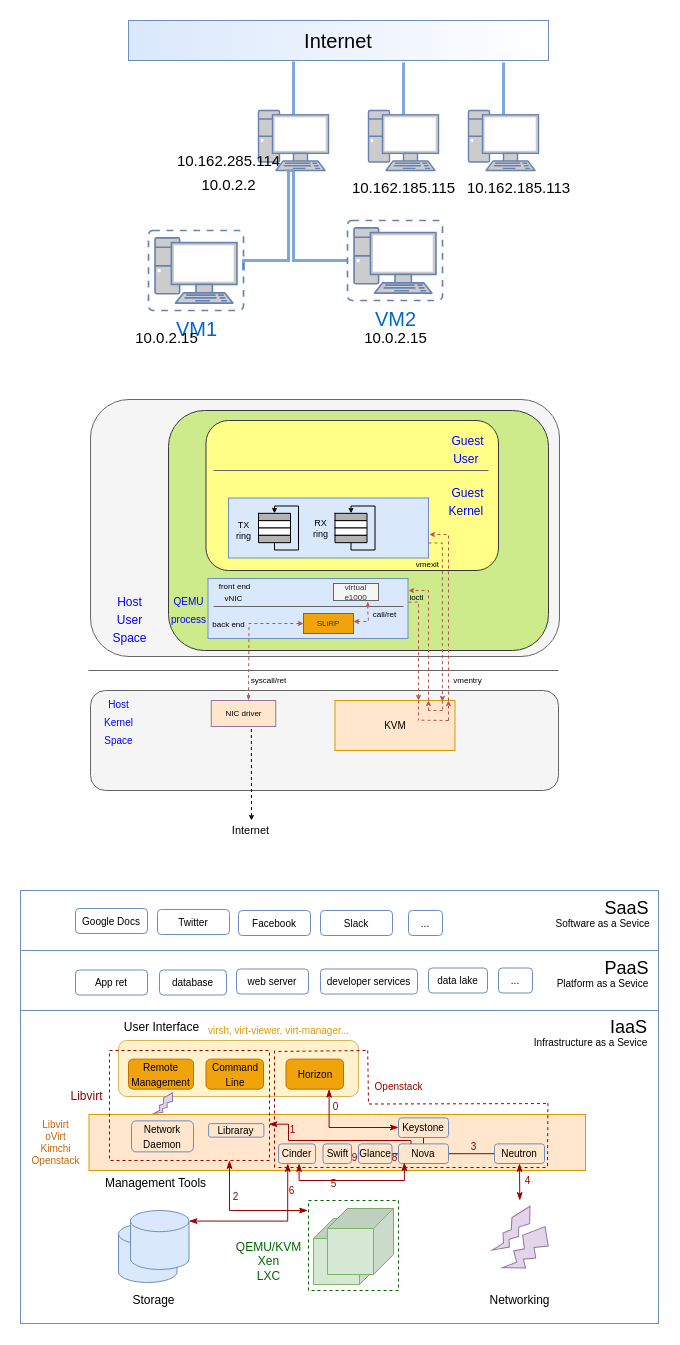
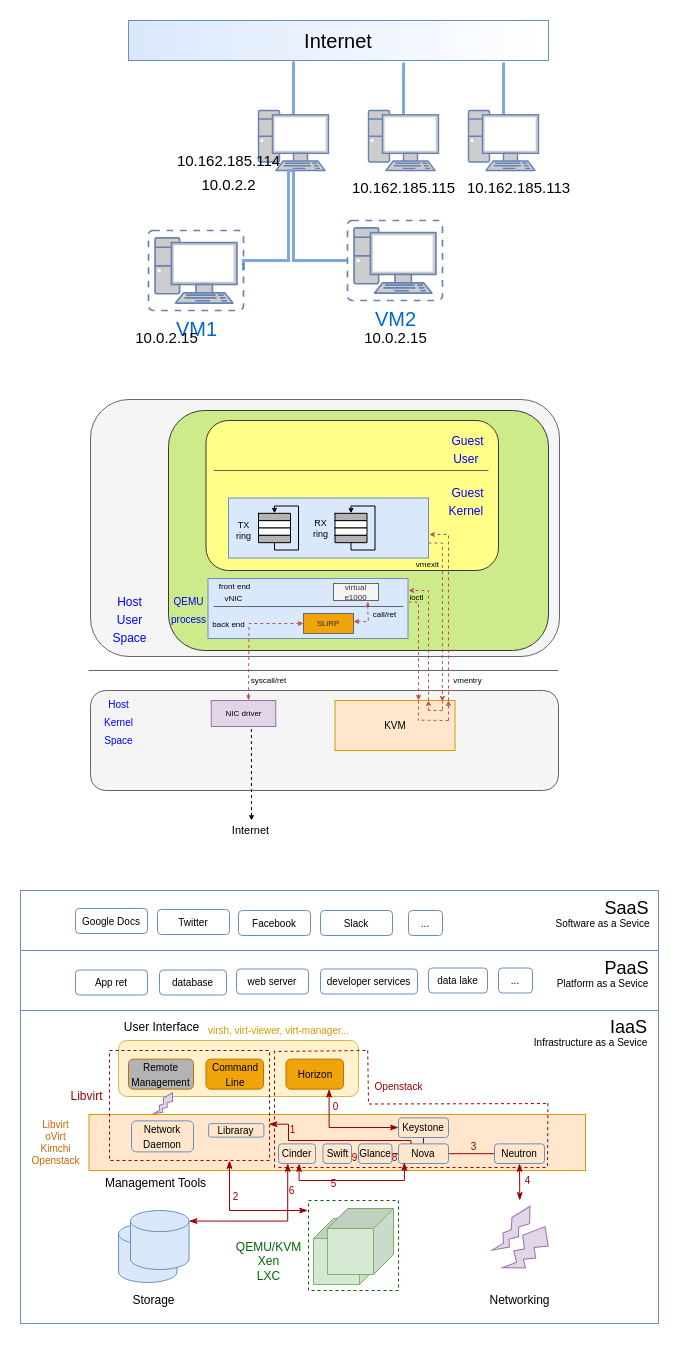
node "10.162.285.114 10.0.2.2": label "10.162.285.114 10.0.2.2" -> "10.162.185.114 10.0.2.2"
node "NIC driver": fillcolor #ffe6cc -> #e1d5e7
node "Remote Management": fillcolor #f0a30a -> #b3b3b3
